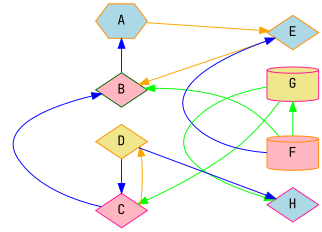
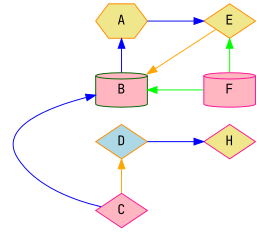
node "A": fillcolor lightblue -> khaki
edge "A" -> "E": color orange -> blue
node "E": fillcolor lightblue -> khaki
node "G": removed
node "B": shape diamond -> cylinder
edge "F" -> "E": color blue -> green
node "D": fillcolor khaki -> lightblue
node "F": color darkorange -> deeppink
edge "D" -> "C": removed
node "H": fillcolor lightblue -> khaki
